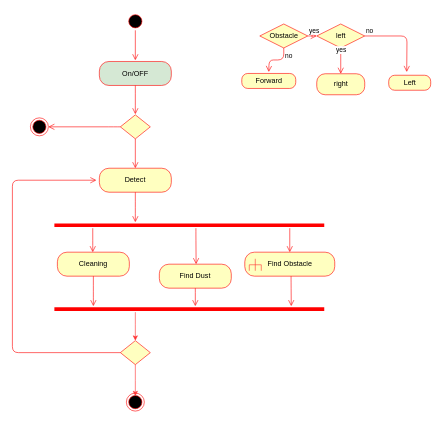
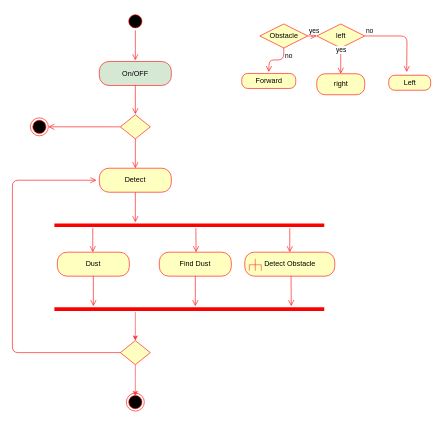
node "Cleaning": label "Cleaning" -> "Dust"
node "Find Obstacle": label "Find Obstacle" -> "Detect Obstacle"
node "Find Dust": moved (195, 276) -> (195, 264)
